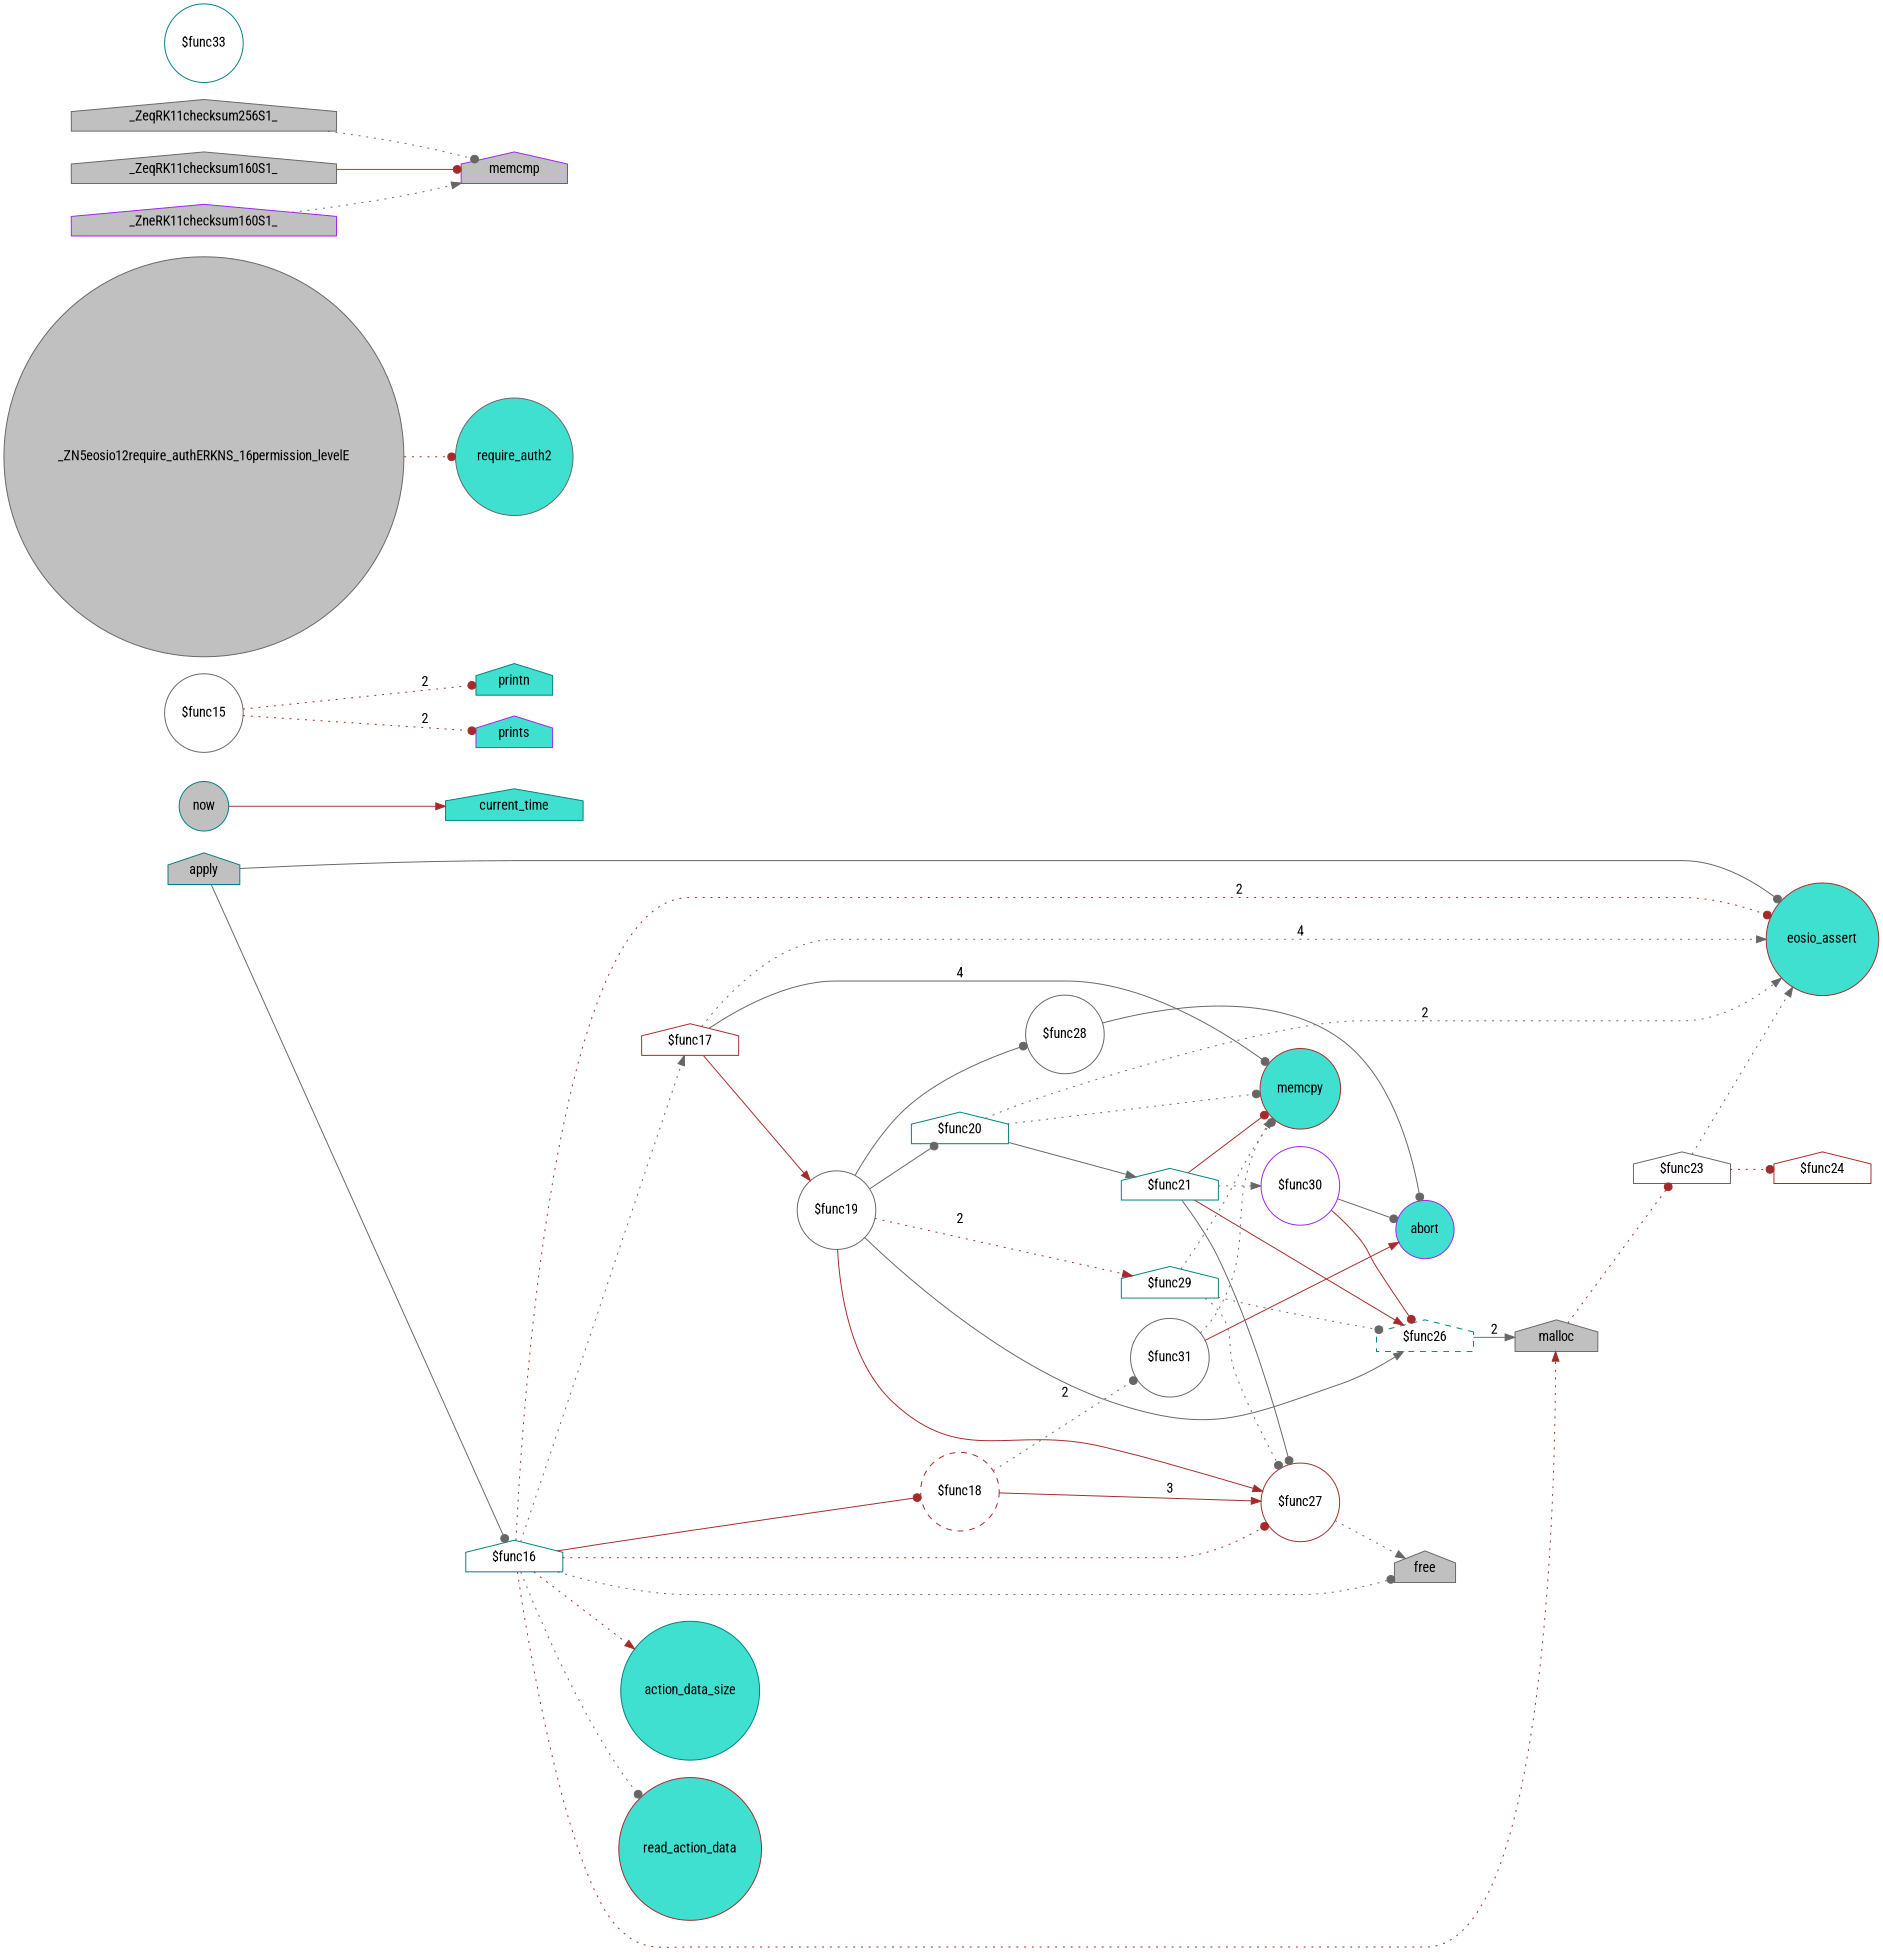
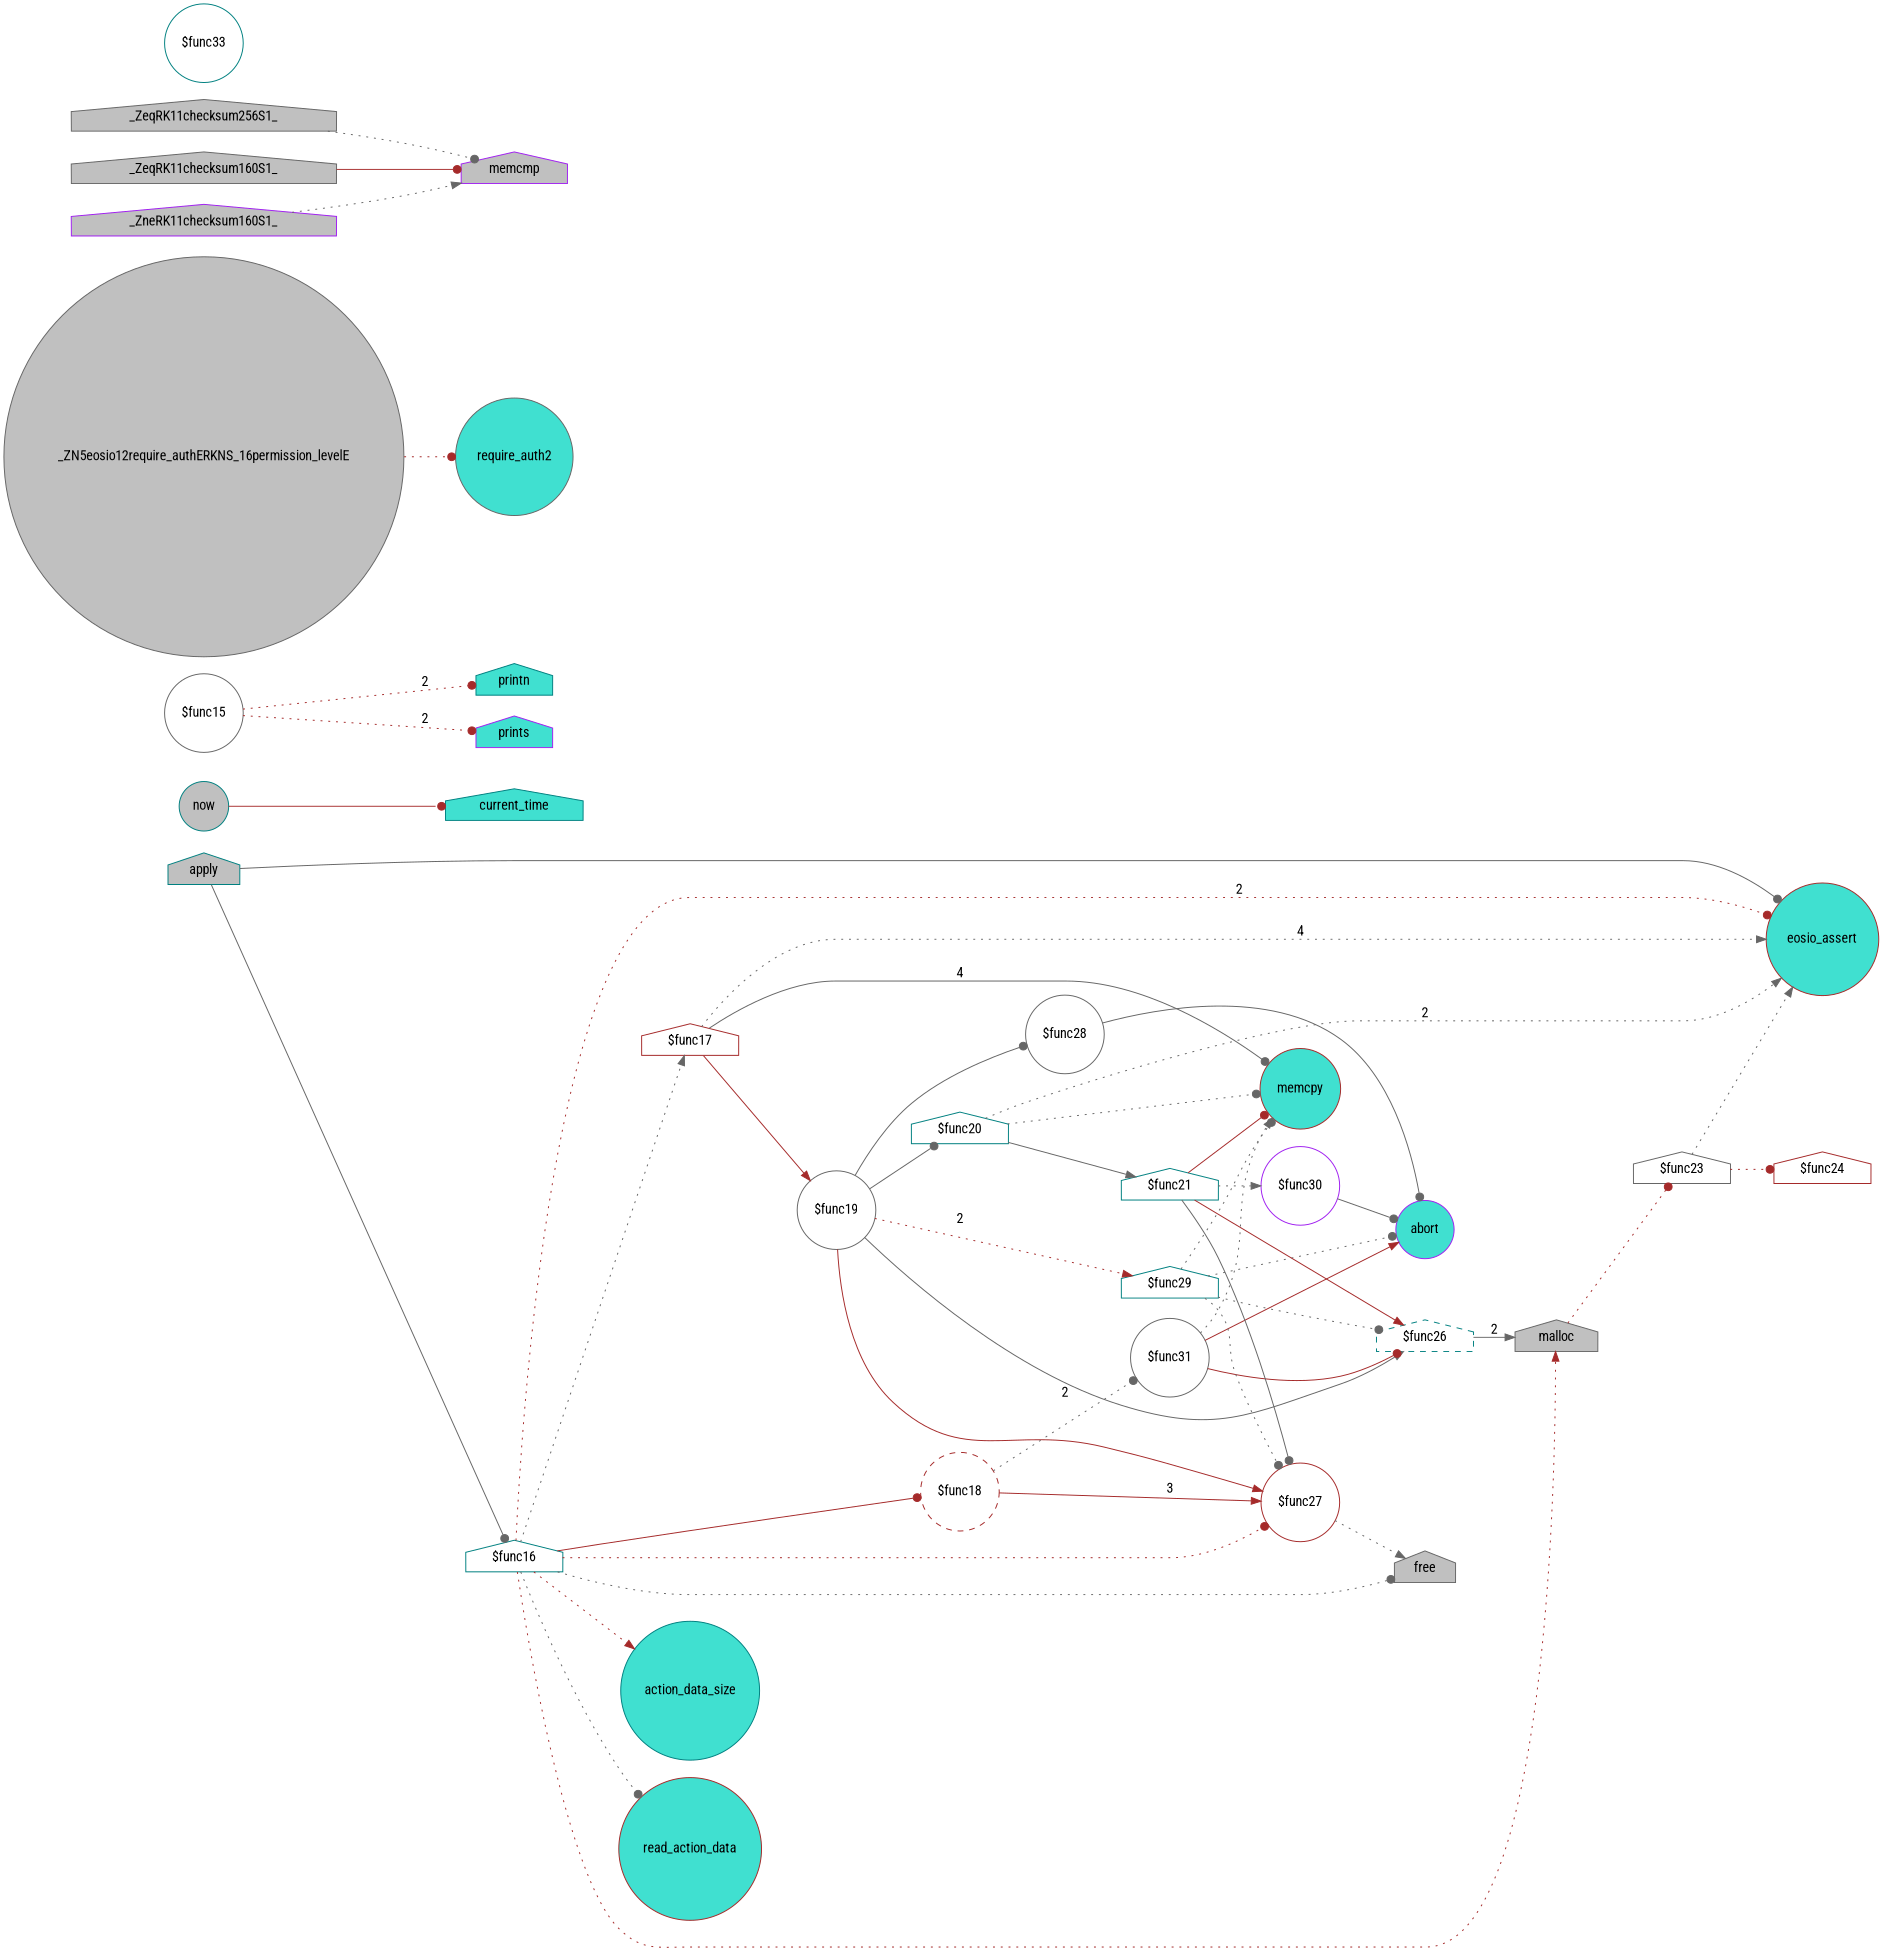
edge "now" -> "current_time": arrowhead normal -> dot
edge "$func29" -> "abort": added
edge "$func30" -> "$func26": now "$func31" -> "$func26"
